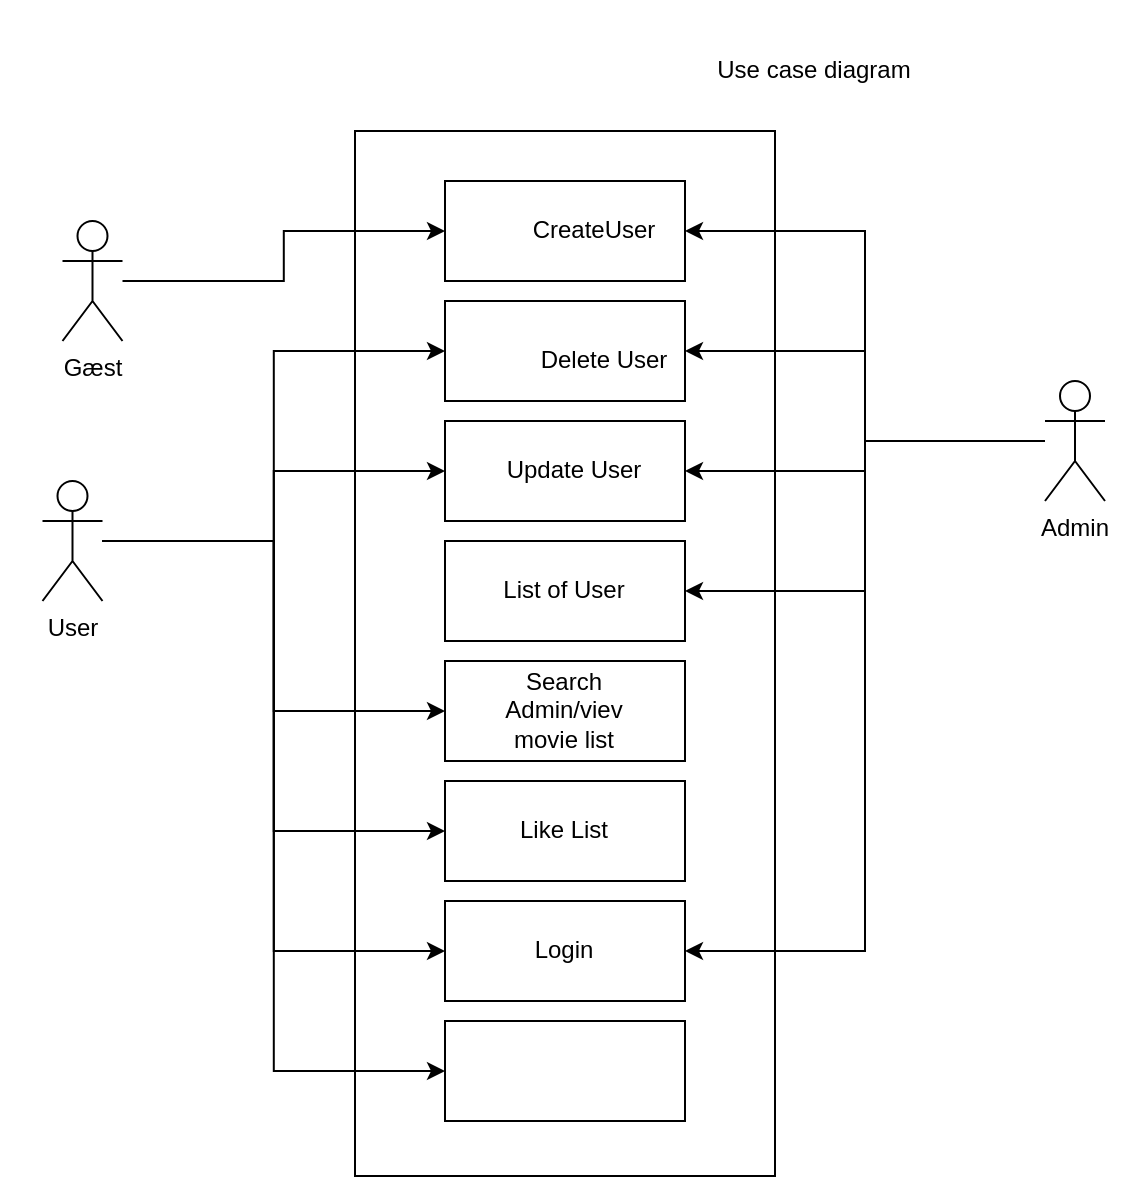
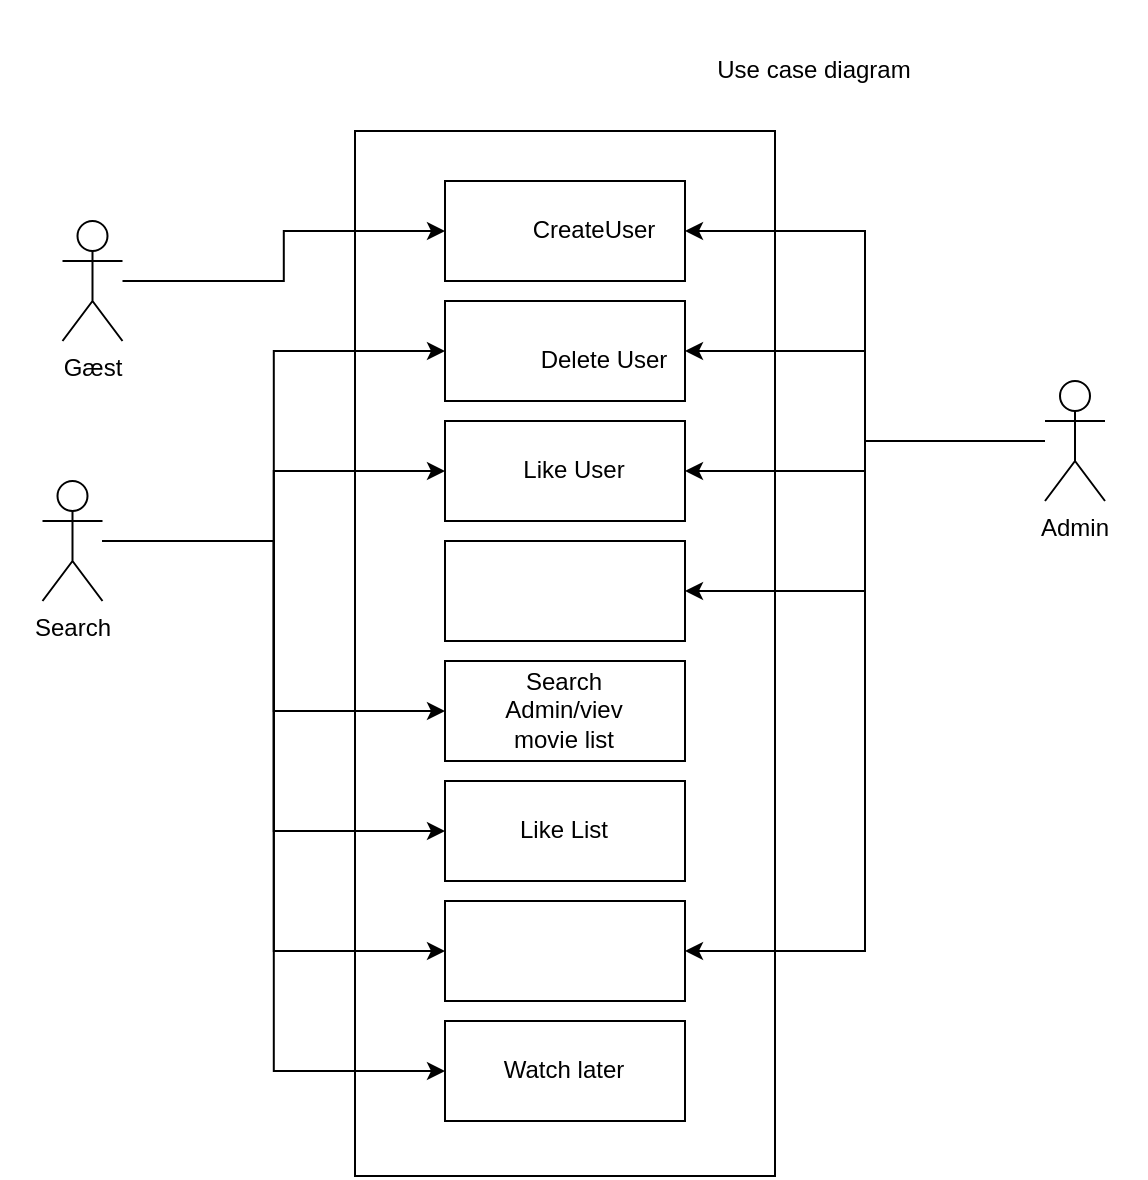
node "Update User": label "Update User" -> "Like User"
node "List of User": removed
node "User": label "User" -> "Search"
node "Login": removed
node "Watch later": added
